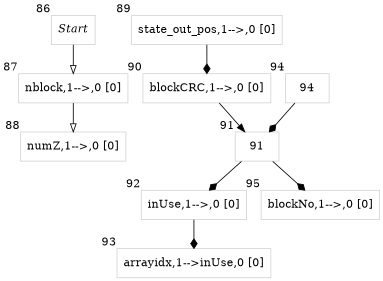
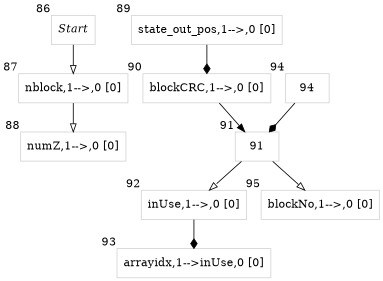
edge "91 91" -> "inUse,1-->,0 [0] 92": arrowhead diamond -> onormal
edge "91 91" -> "blockNo,1-->,0 [0] 95": arrowhead diamond -> onormal
